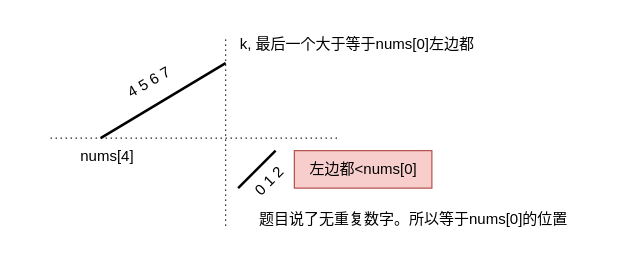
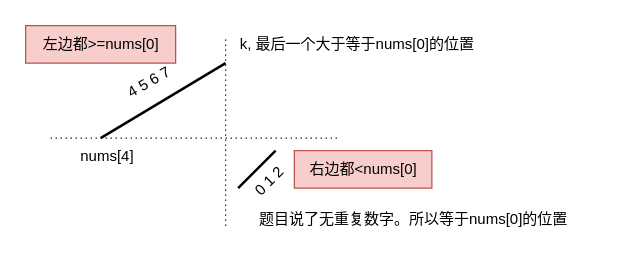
node "左边都>=nums[0]": added
node "k, 最后一个大于等于nums[0]左边都": label "k, 最后一个大于等于nums[0]左边都" -> "k, 最后一个大于等于nums[0]的位置"
node "左边都<nums[0]": label "左边都<nums[0]" -> "右边都<nums[0]"
